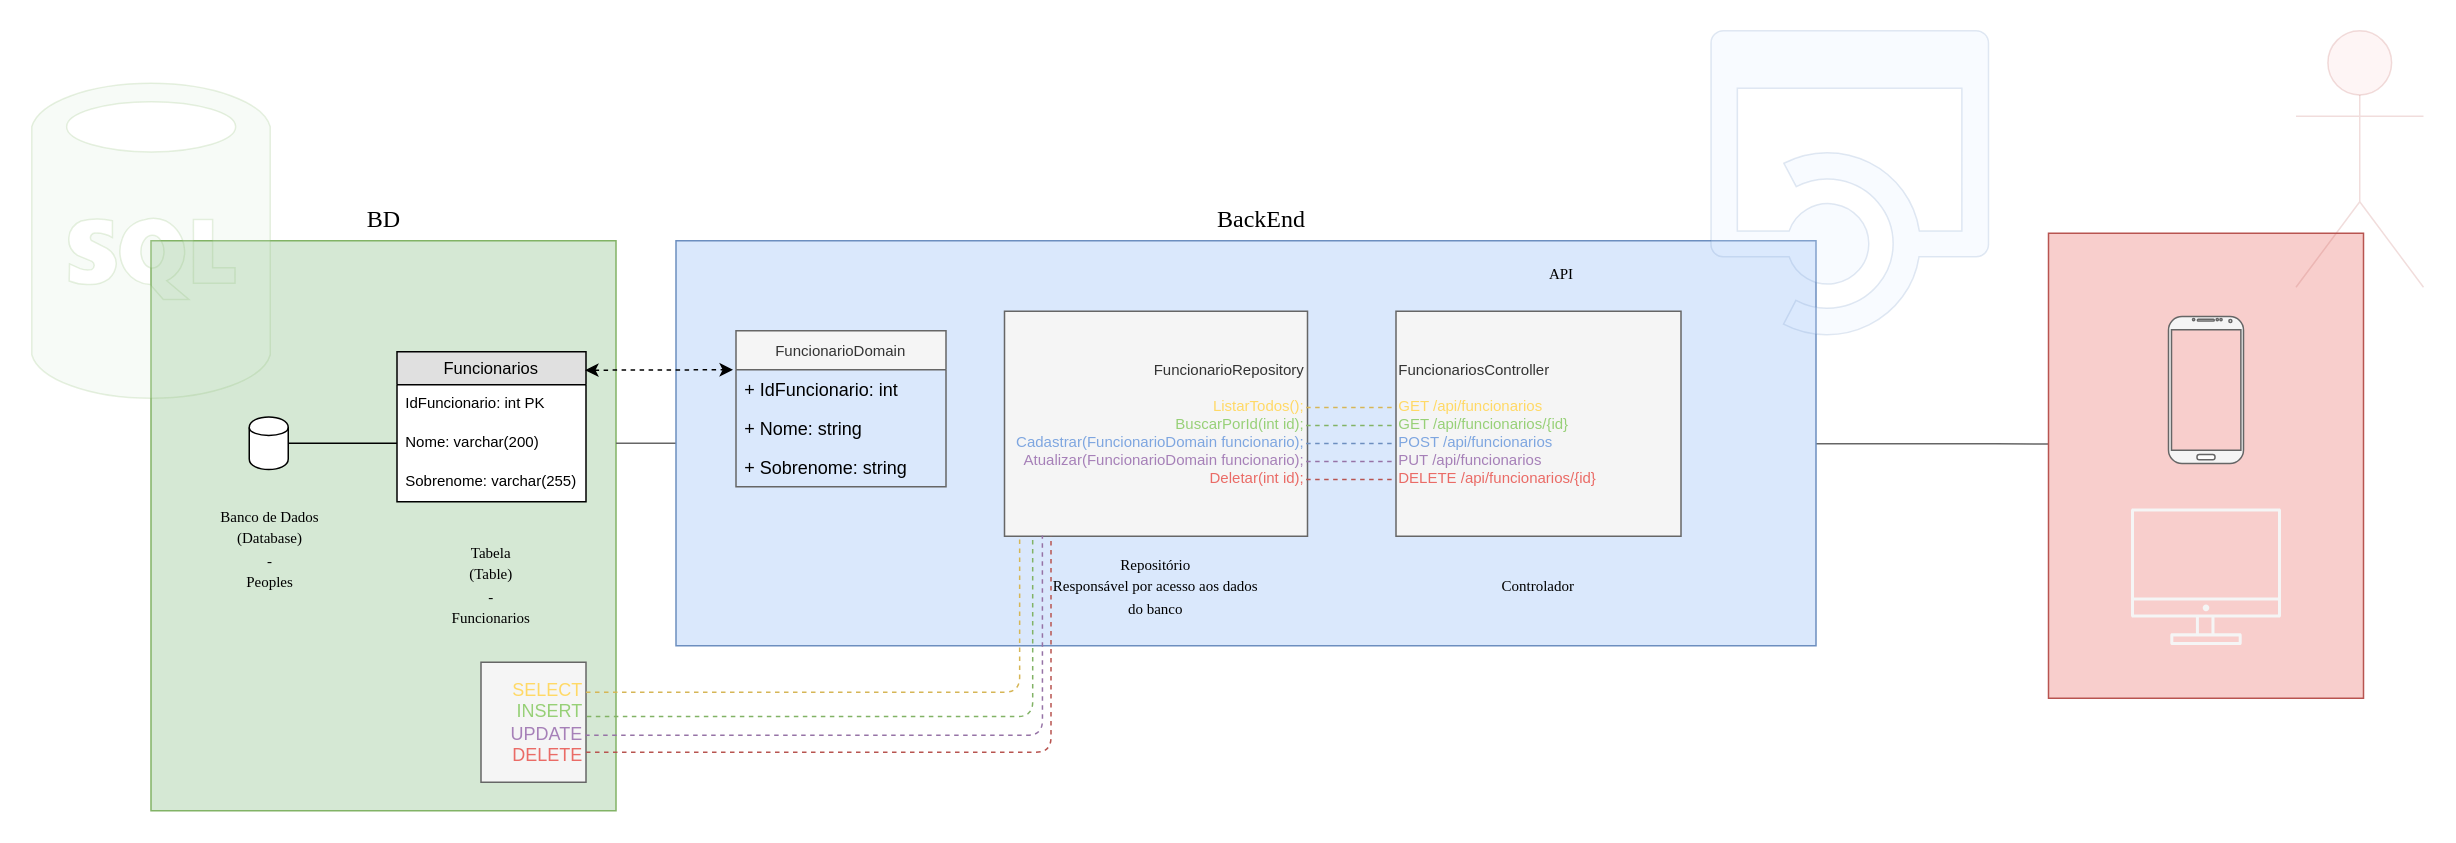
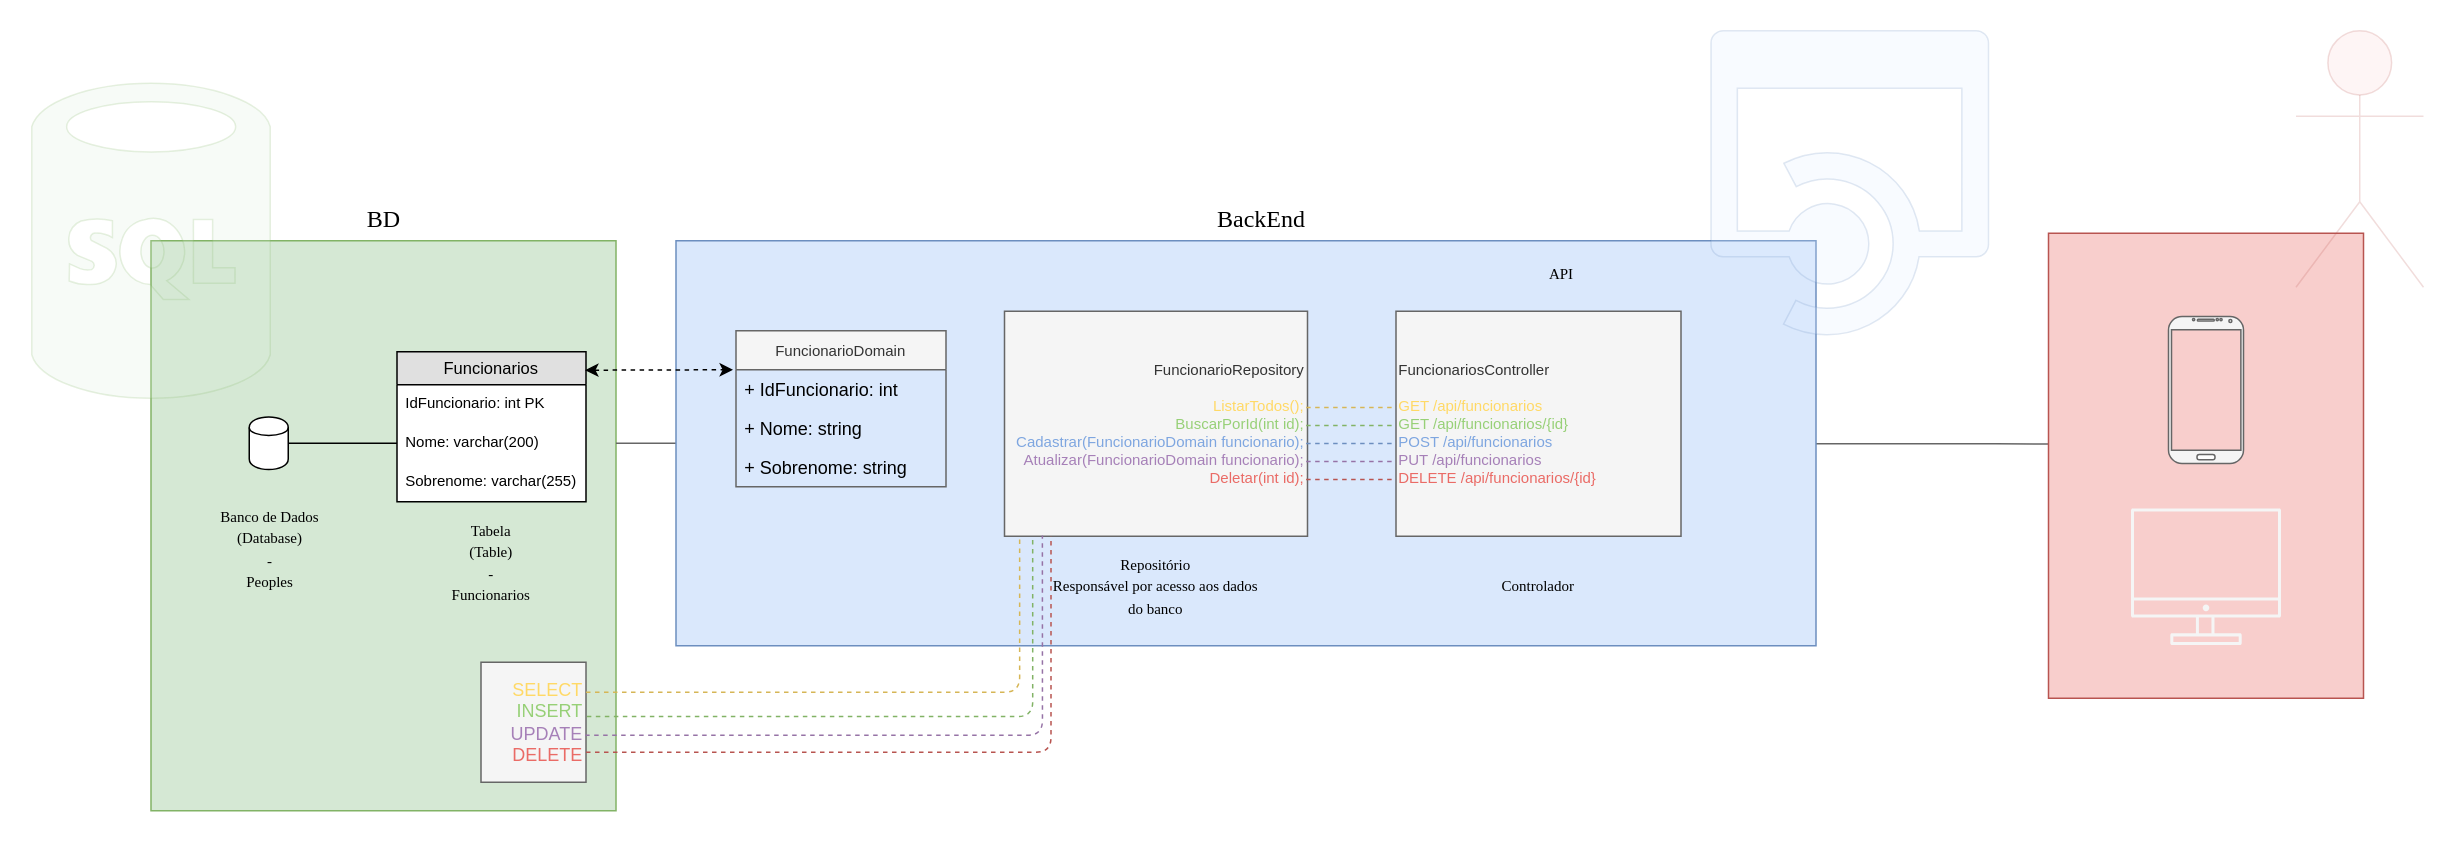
node "Tabela (Table) - Funcionarios": moved (491, 584) -> (491, 562)
